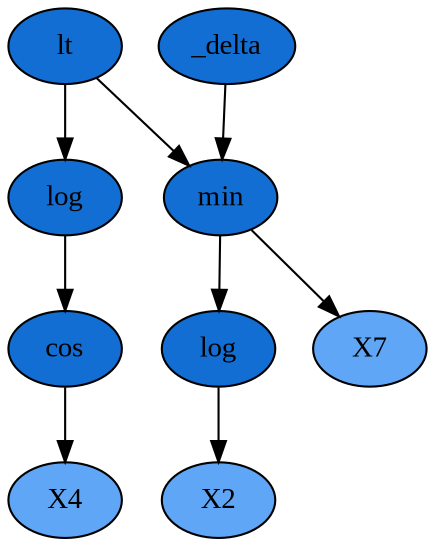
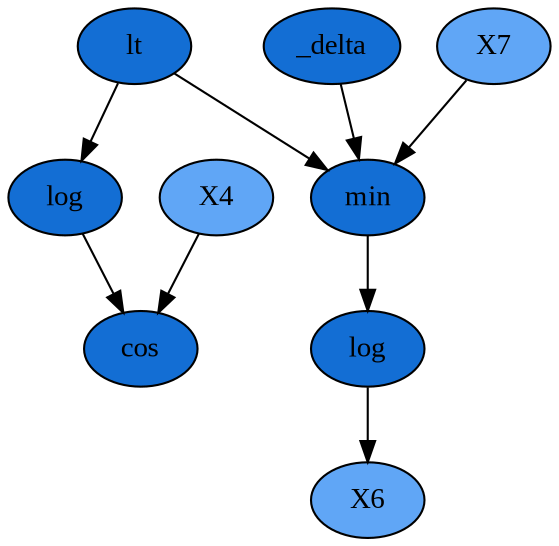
edge "min" -> "X7": reversed
edge "cos" -> "X4": reversed
node "X2": label "X2" -> "X6"
